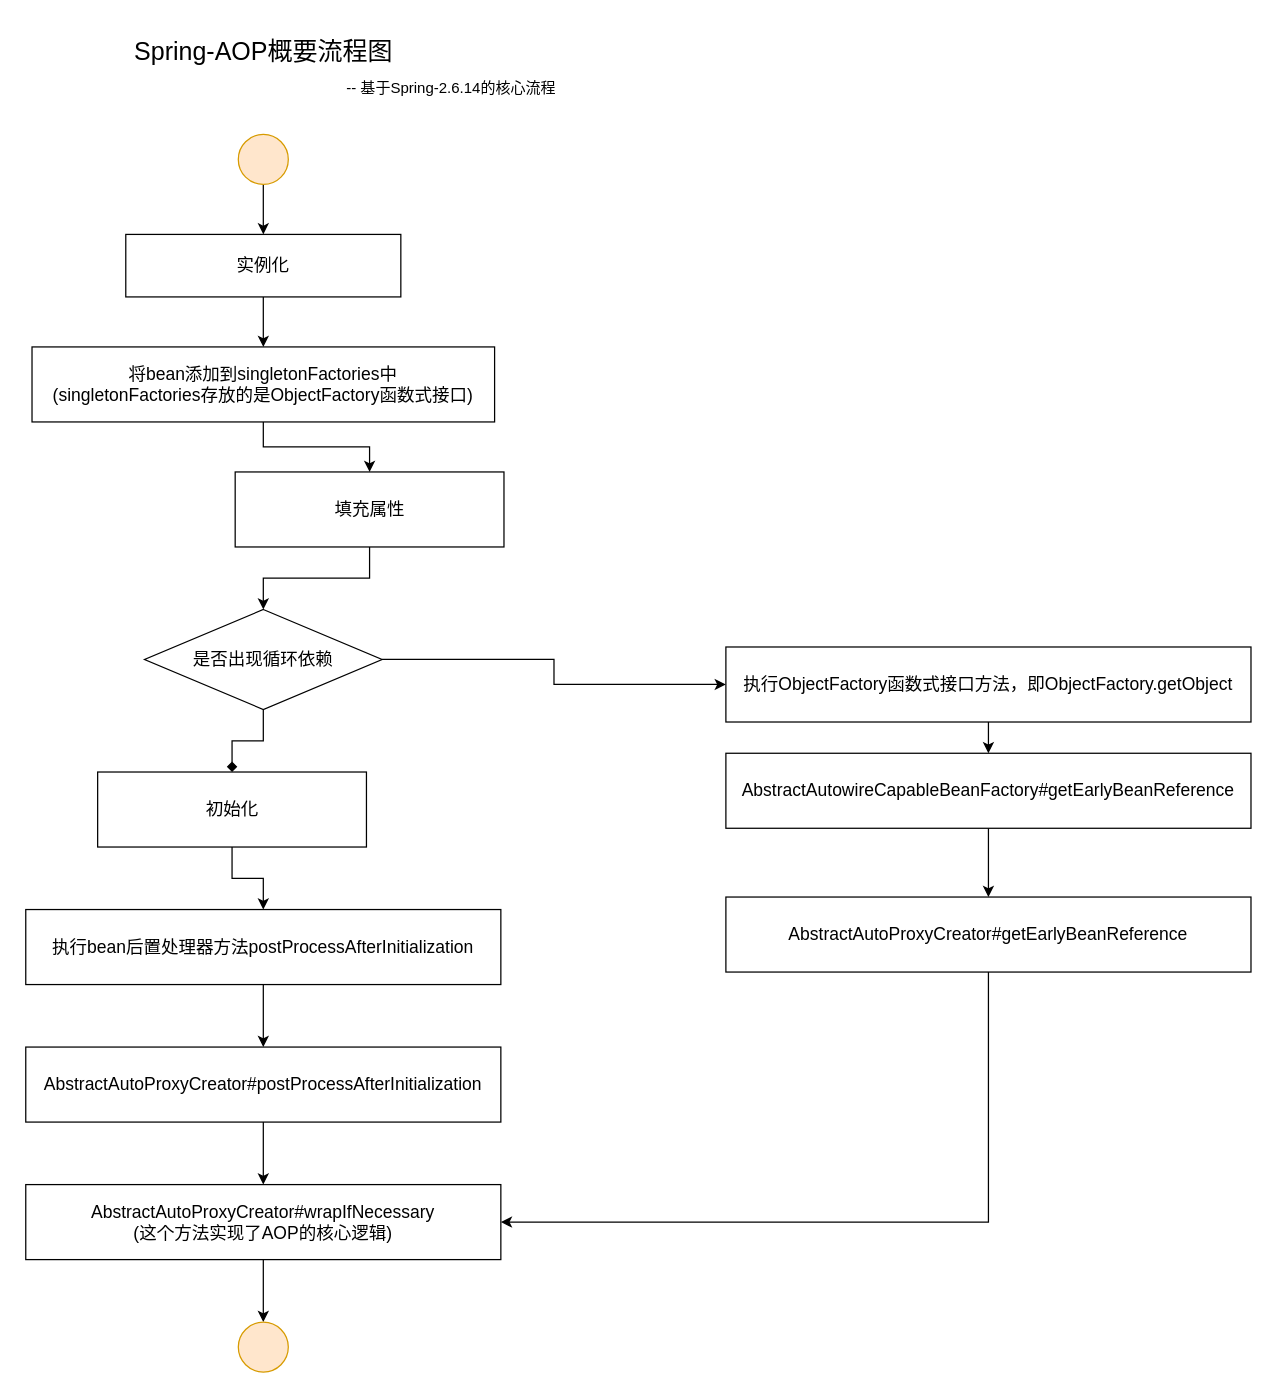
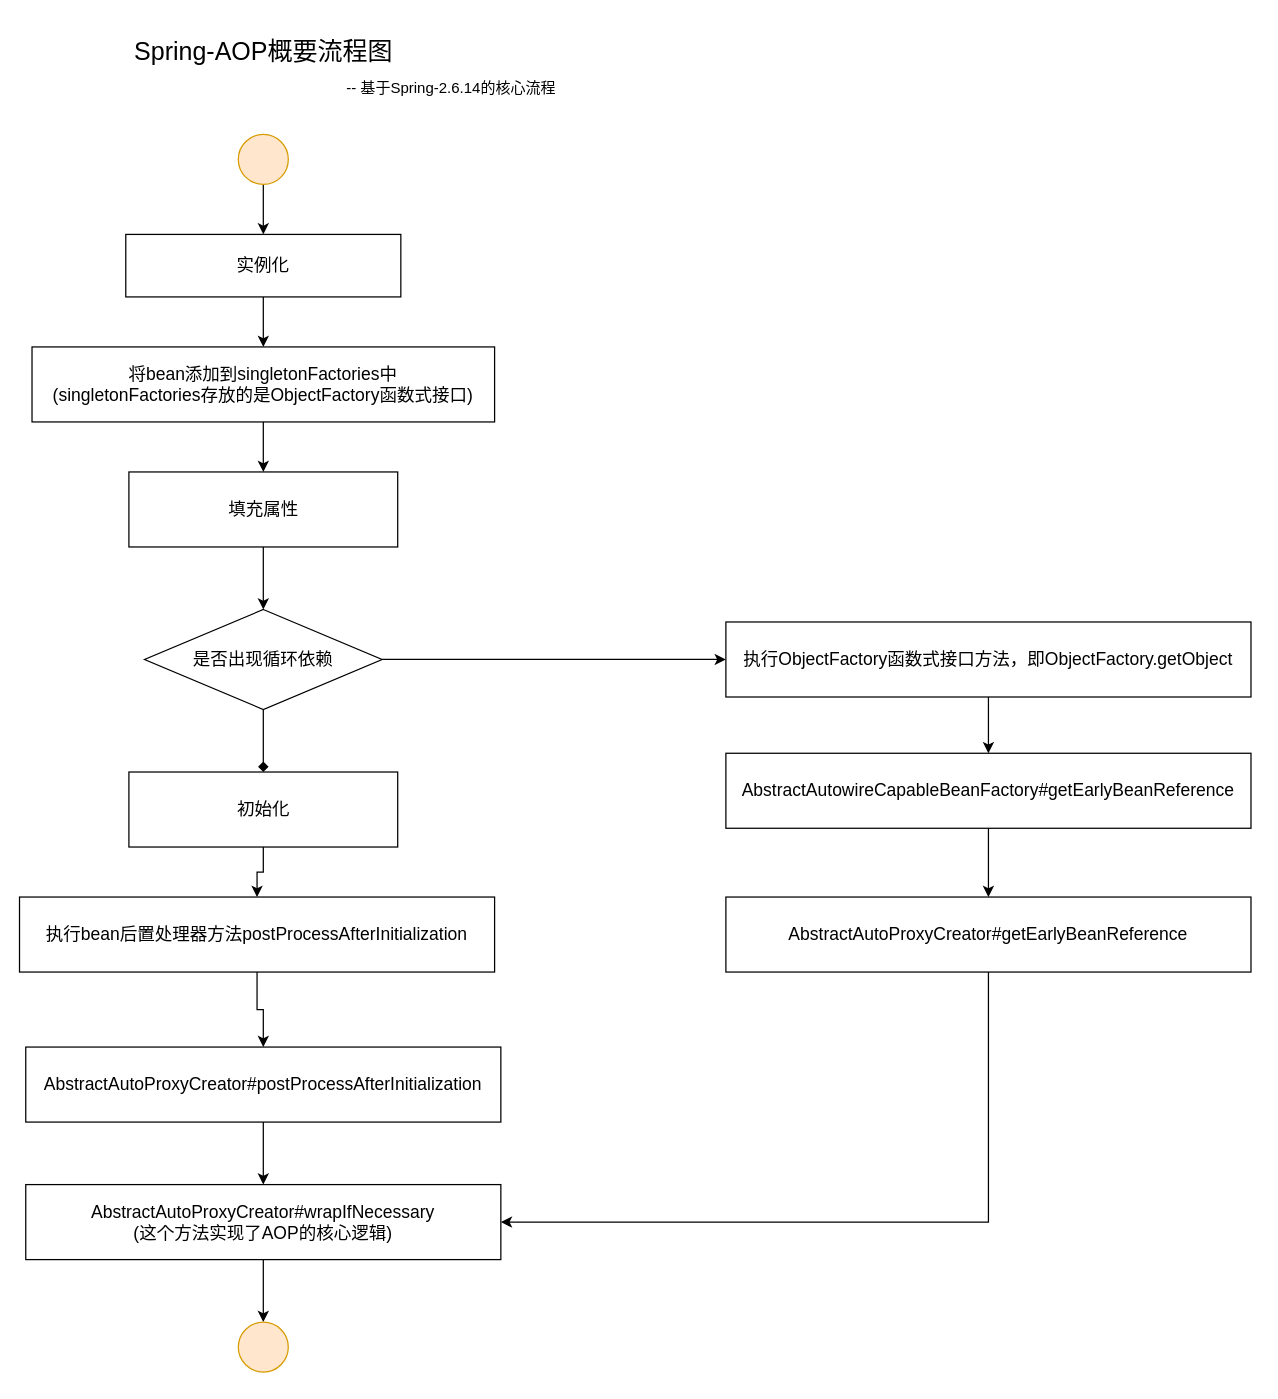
node "填充属性": moved (369, 509) -> (263, 509)
node "执行ObjectFactory函数式接口方法，即ObjectFactory.getObject": moved (988, 684) -> (988, 659)
node "初始化": moved (232, 809) -> (263, 809)
node "执行bean后置处理器方法postProcessAfterInitialization": moved (263, 947) -> (257, 934)
